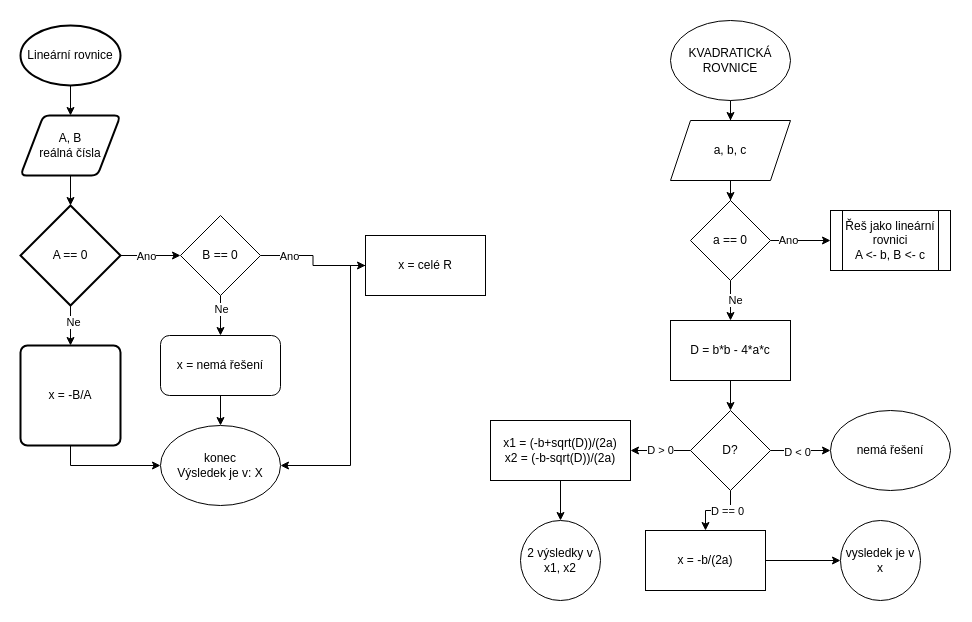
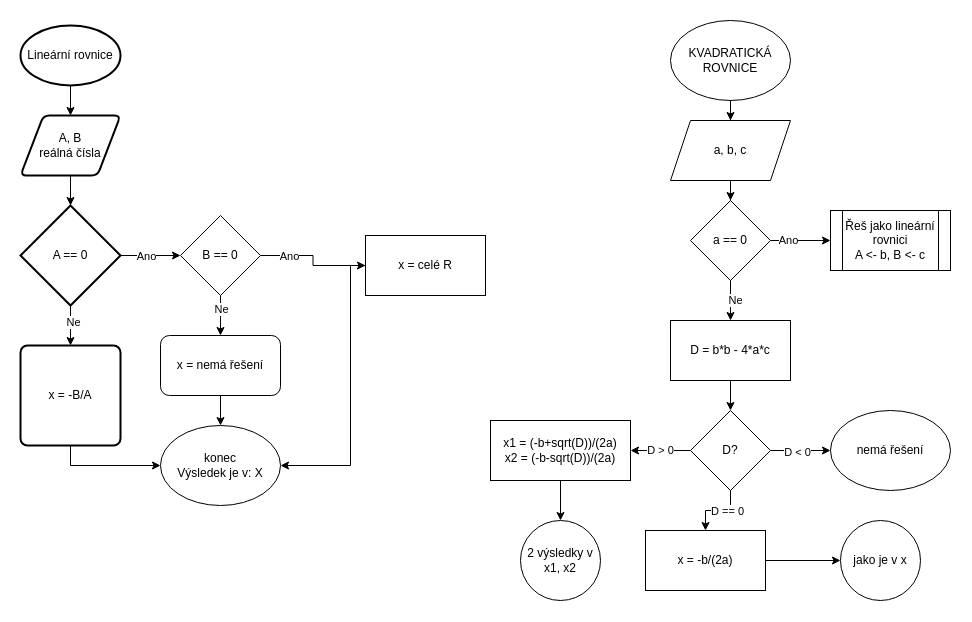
node "vysledek je v x": label "vysledek je v x" -> "jako je v x"
